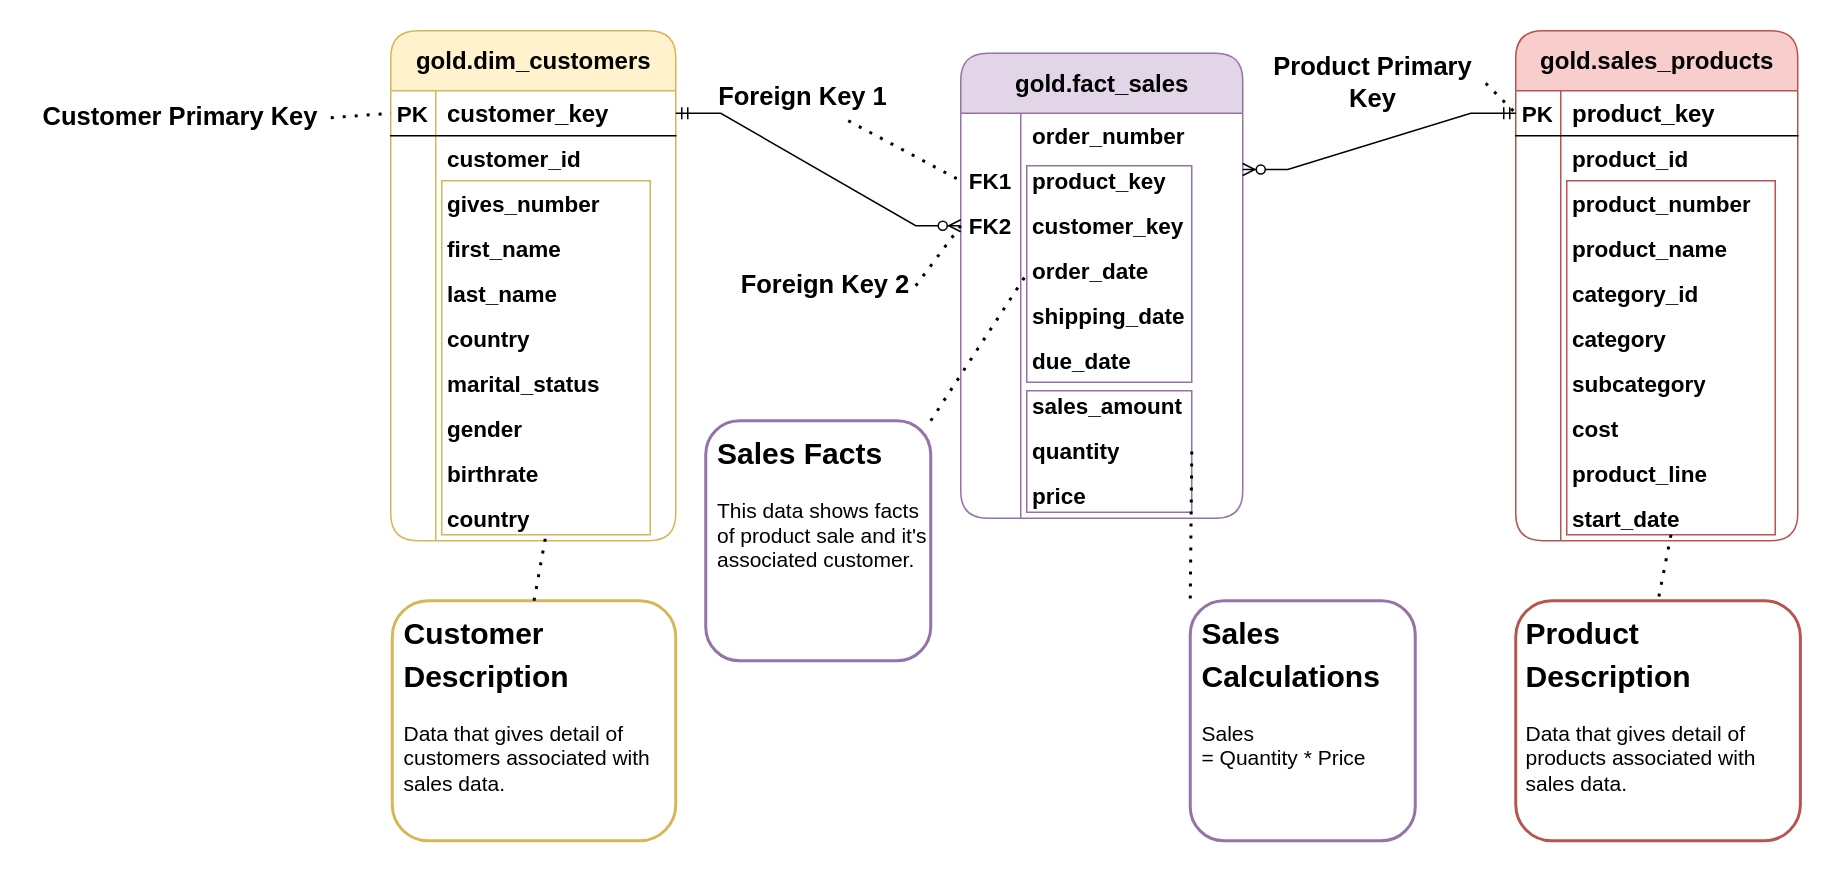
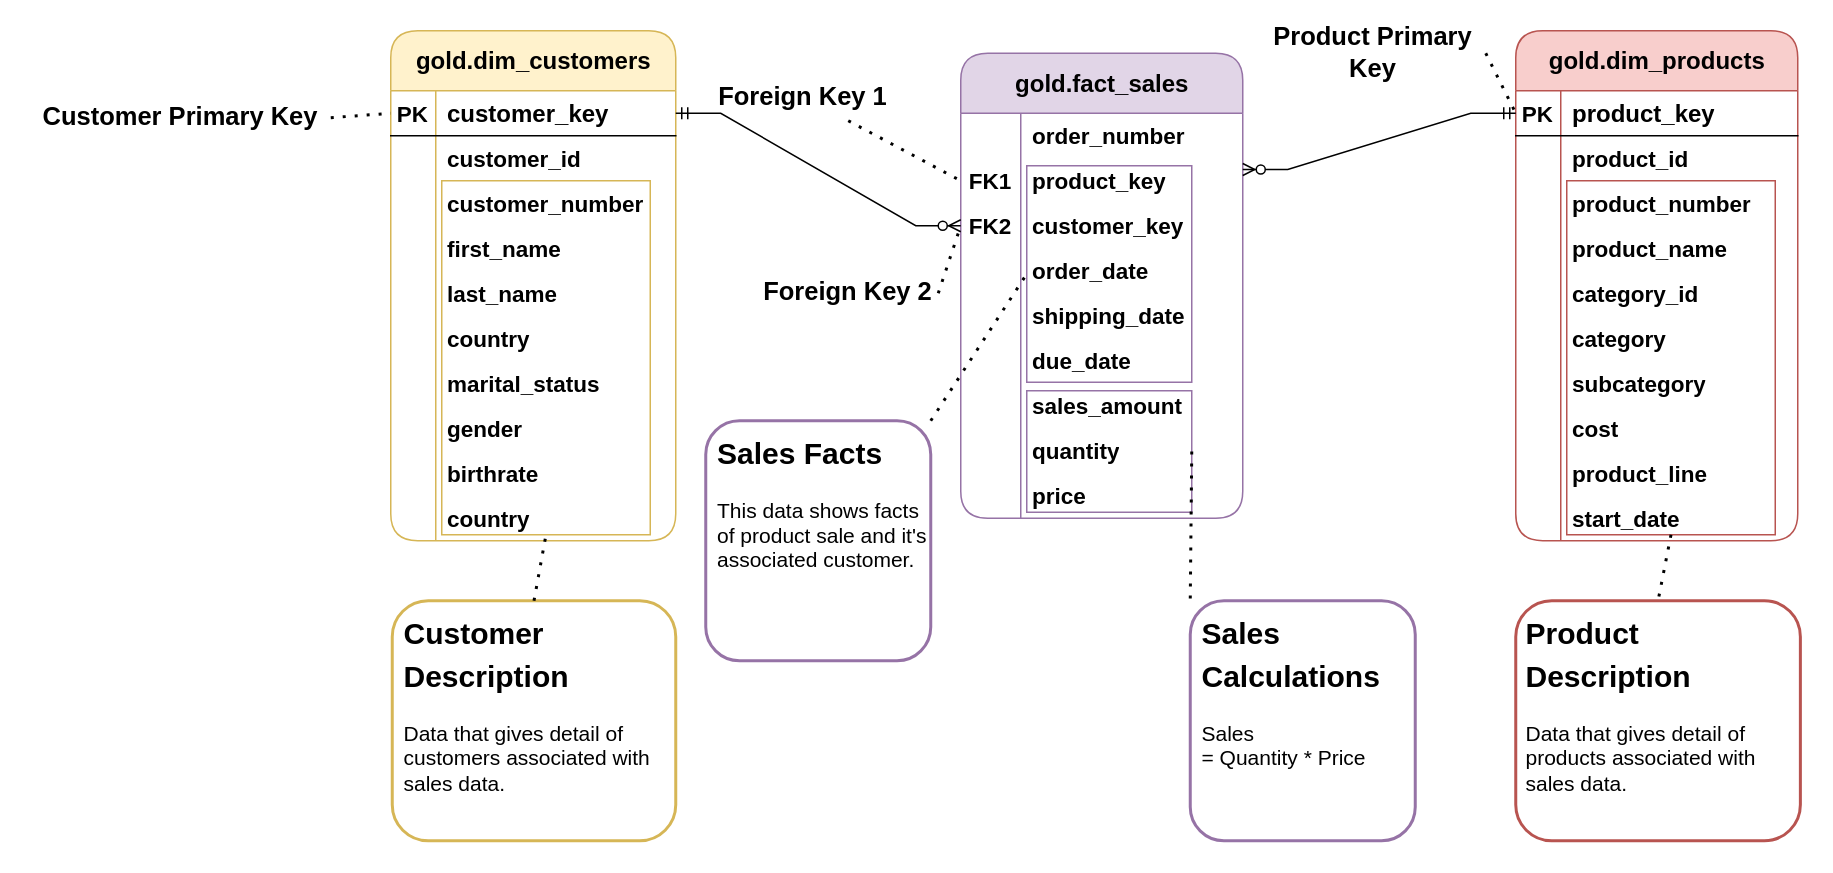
node "gold.sales_products": label "gold.sales_products" -> "gold.dim_products"
node "Product Primary Key": moved (1373, 83) -> (1373, 53)
node "gives_number": label "gives_number" -> "customer_number"
node "Foreign Key 2": moved (826, 286) -> (848, 293)
